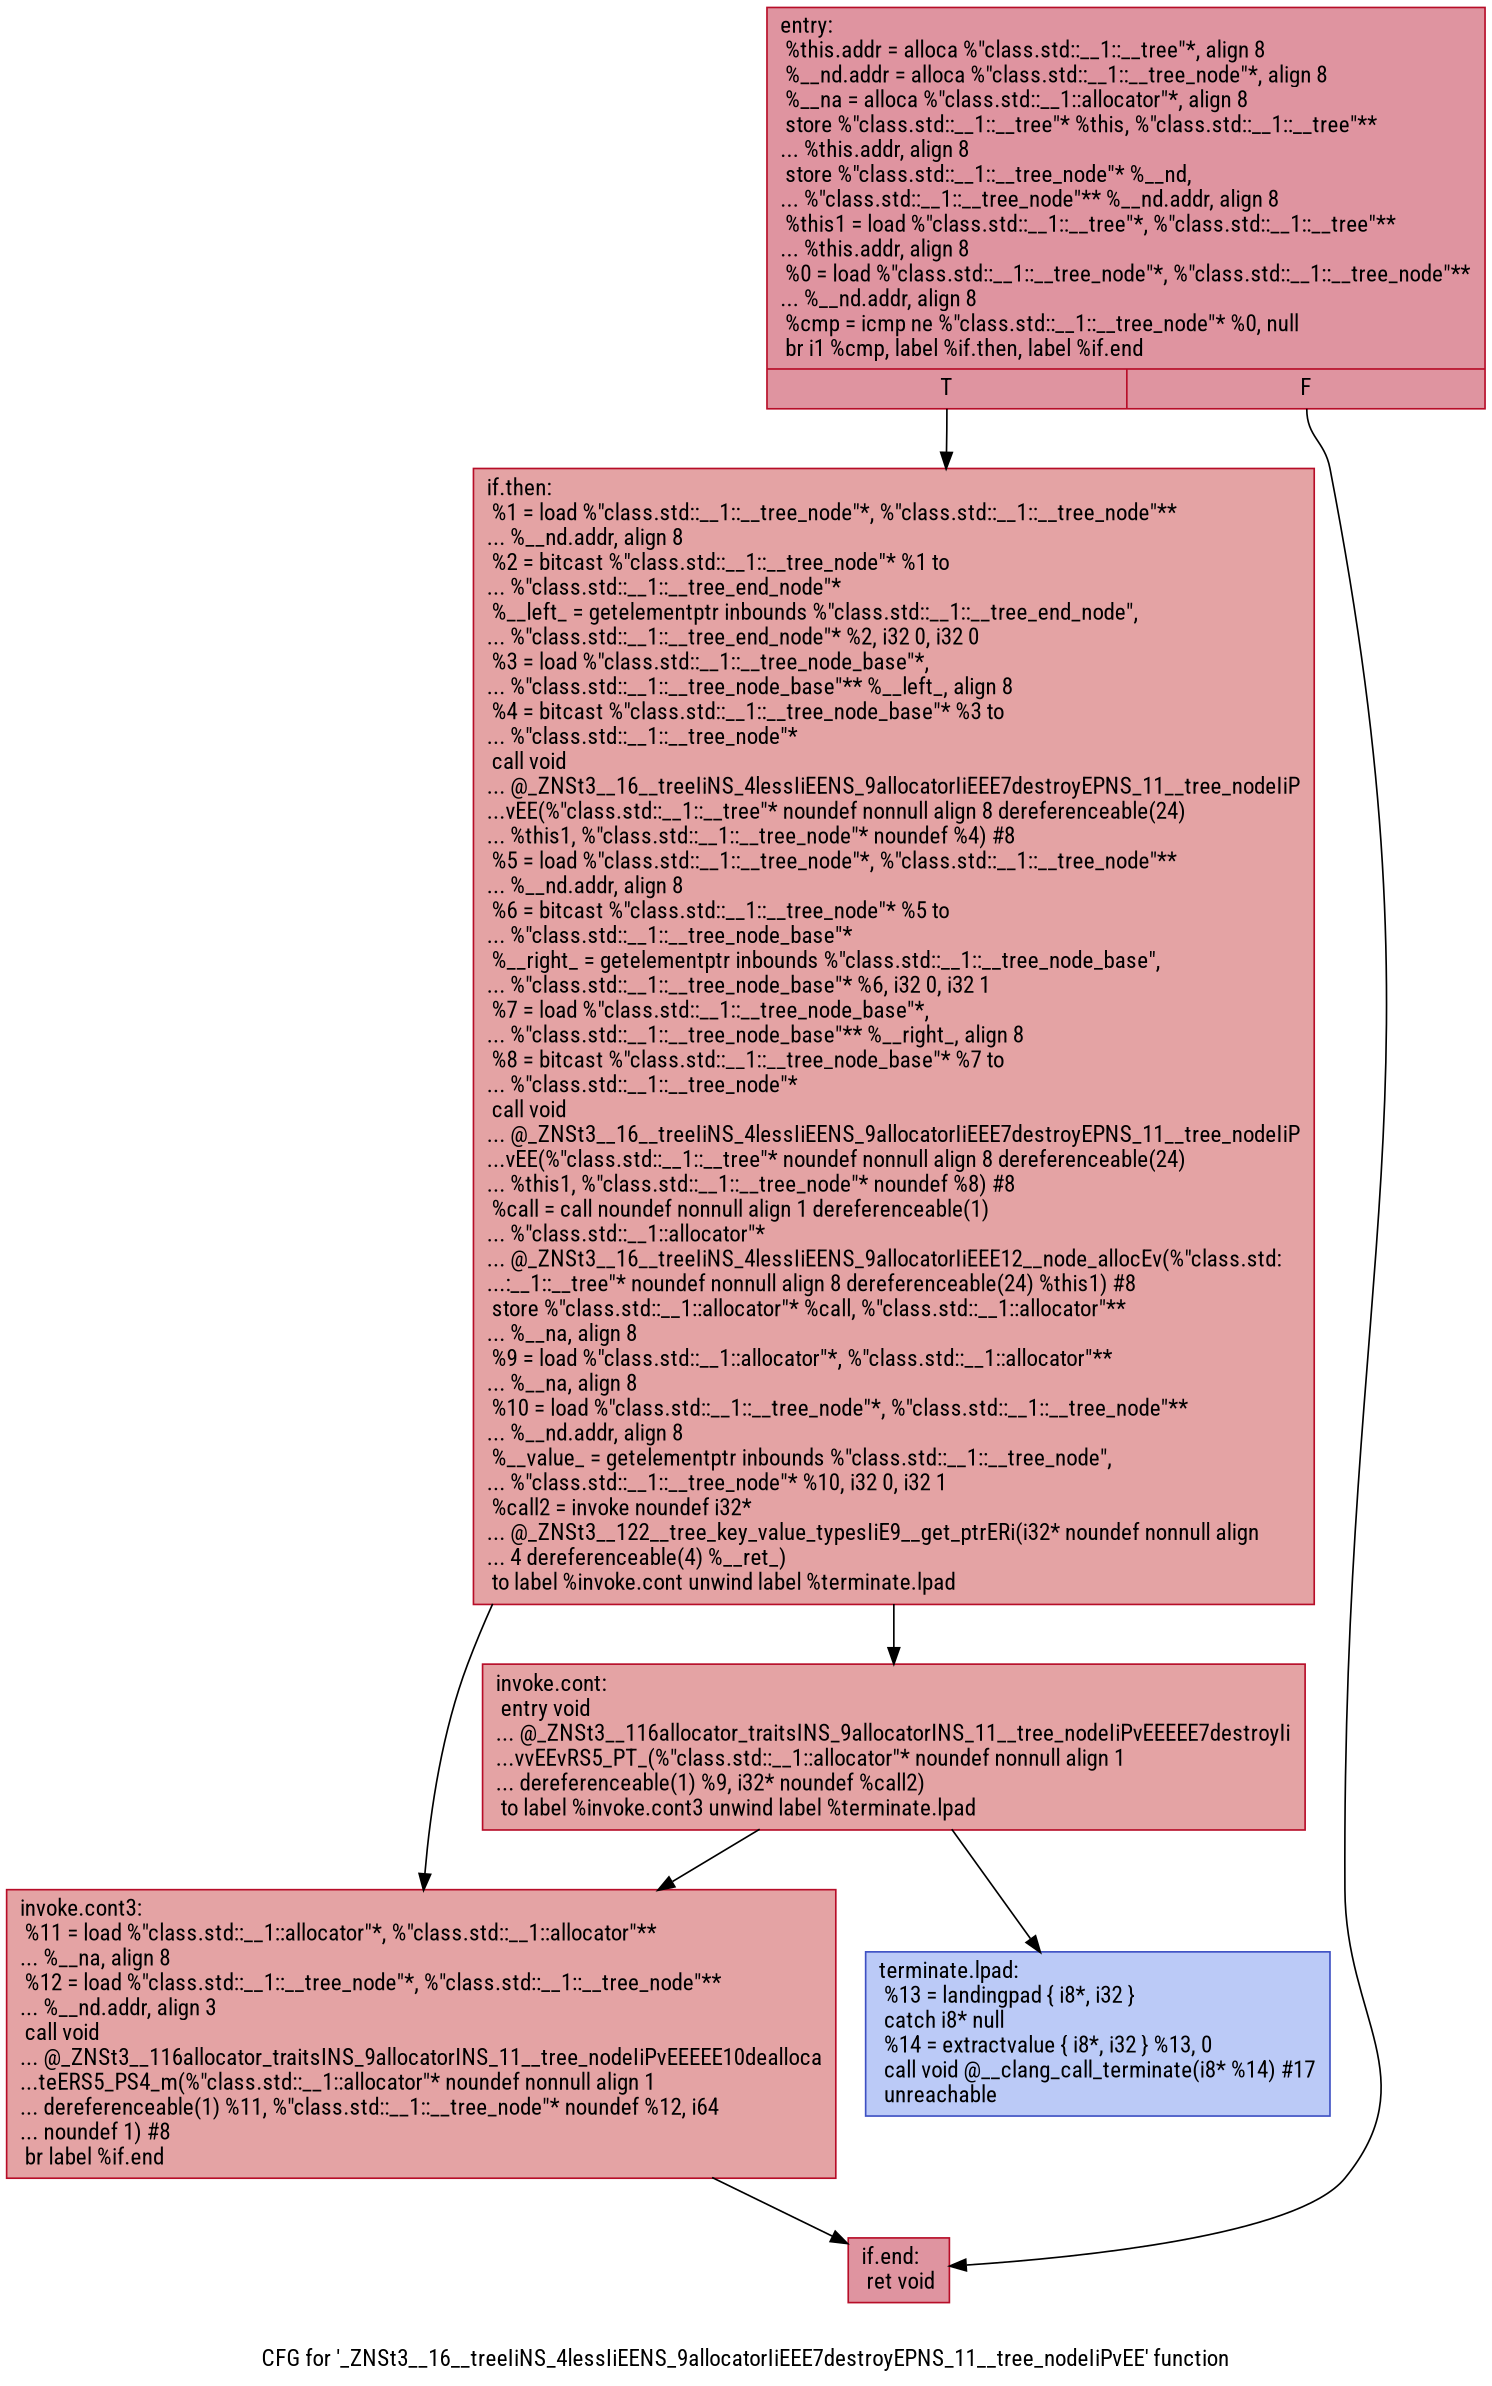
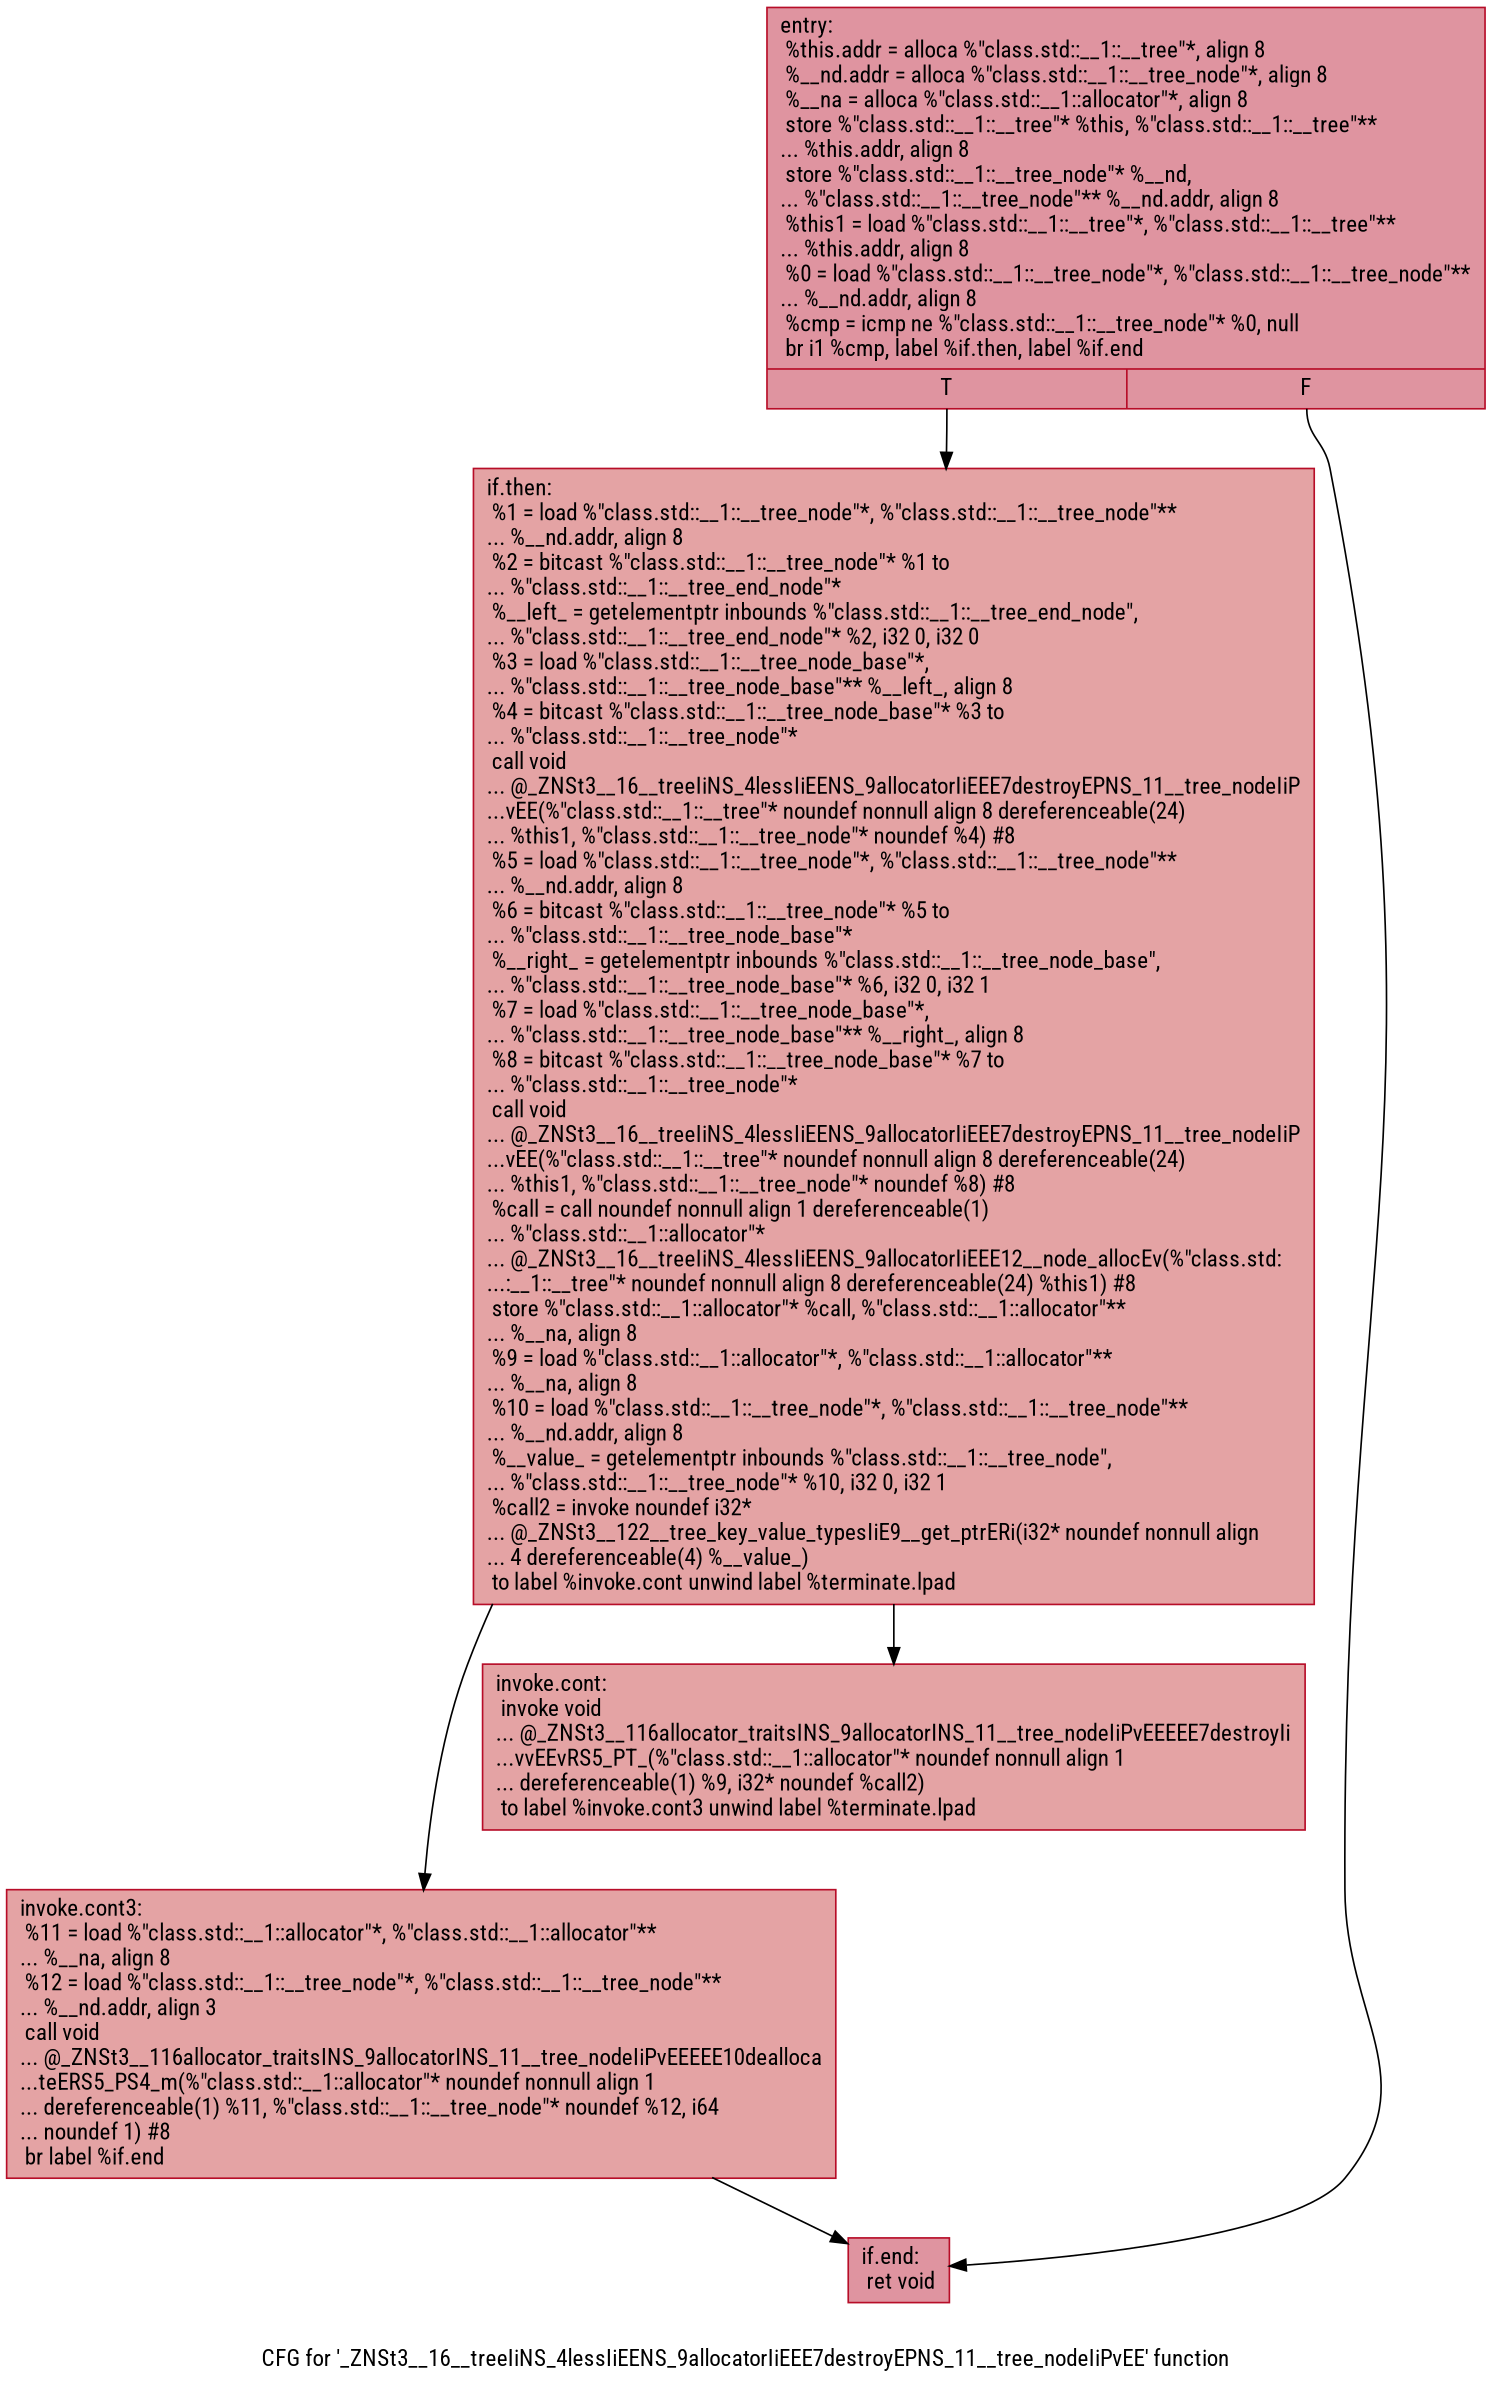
node "if.then:": text "... 4 dereferenceable(4) %__ret_)" -> "... 4 dereferenceable(4) %__value_)"
node "invoke.cont:": text "entry void" -> "invoke void"
edge "invoke.cont:" -> "invoke.cont3:": removed
node "terminate.lpad:": removed
